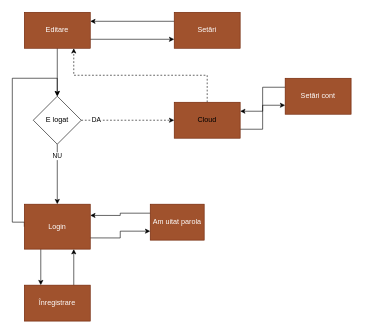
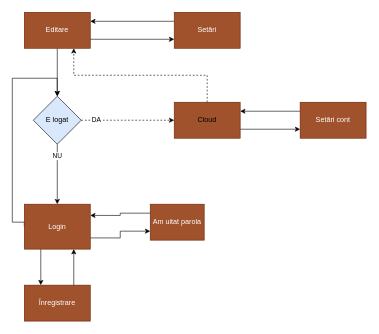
node "Setări cont": moved (318, 96) -> (333, 120)
node "E logat": fillcolor #ffffff -> #dae8fc
